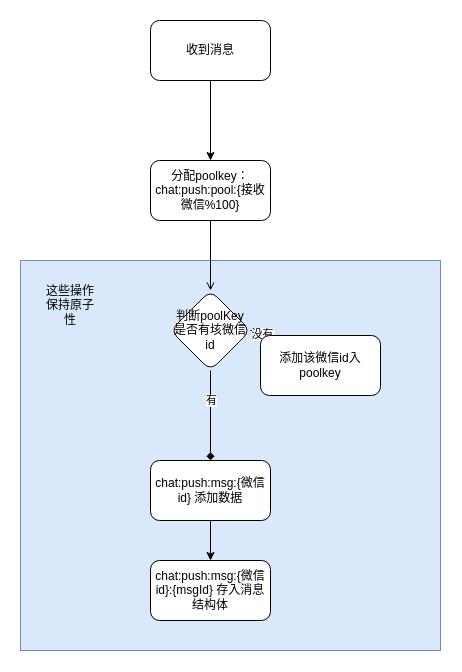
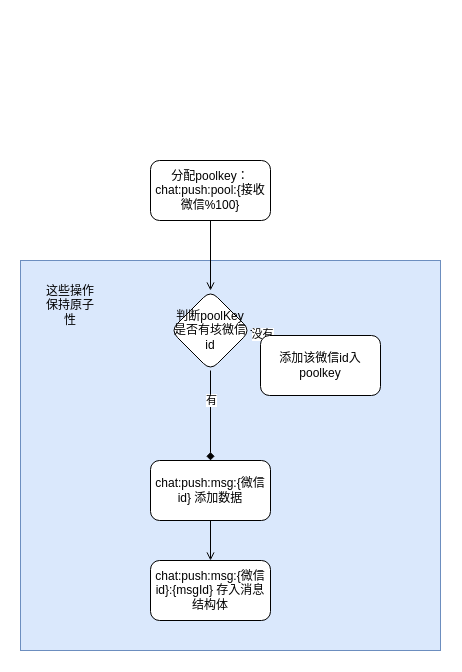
node "收到消息": removed
edge "收到消息" -> "分配poolkey：chat:push:pool:{接收微信%100}": removed
edge "chat:push:msg:{微信id} 添加数据" -> "chat:push:msg:{微信id}:{msgId} 存入消息结构体": arrowhead classic -> open
